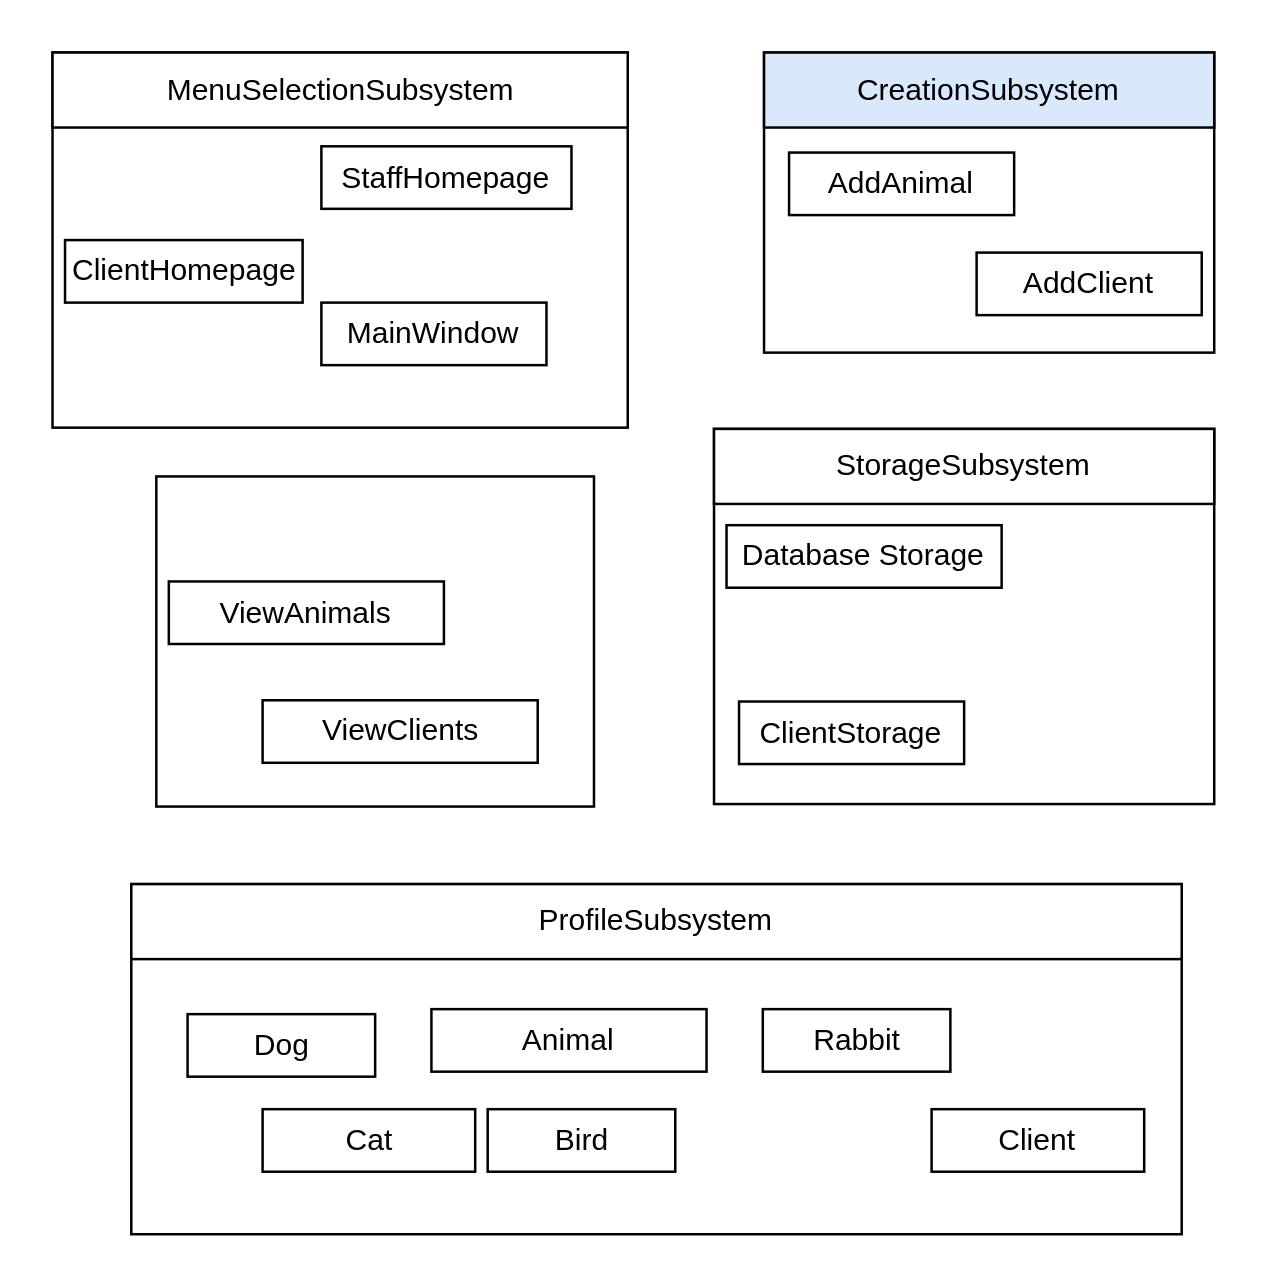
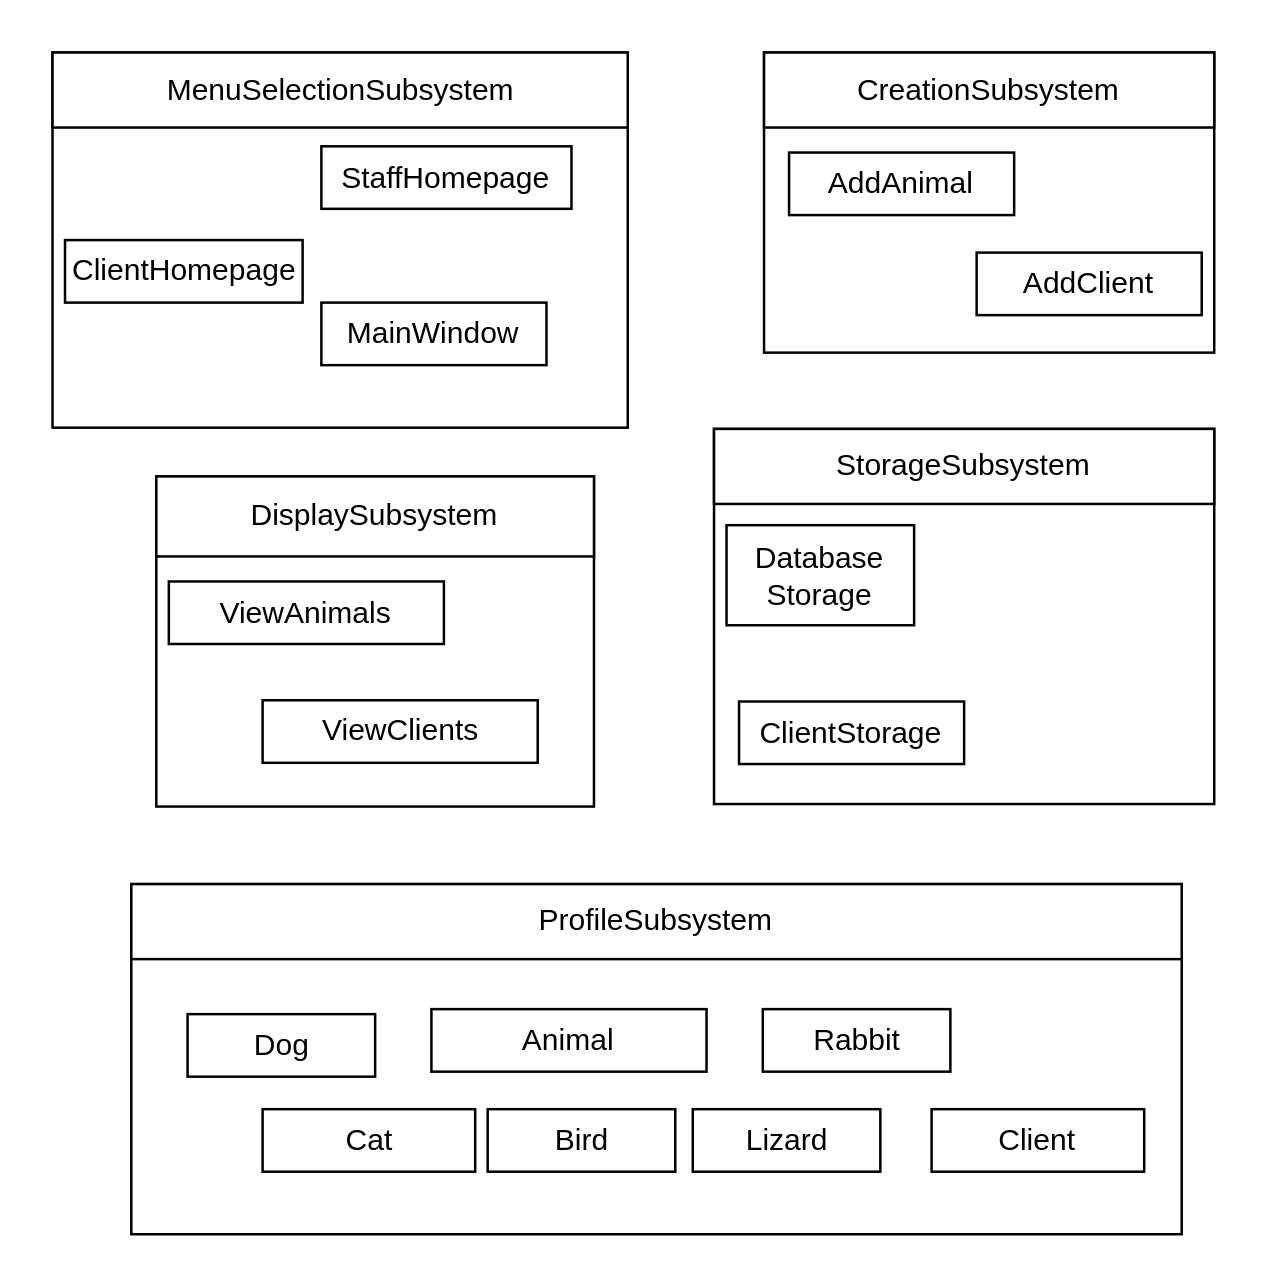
node "CreationSubsystem": fillcolor #dae8fc -> #ffffff
node "DisplaySubsystem": added
node "Database Storage": size 275x63 -> 188x100
node "Lizard": added
